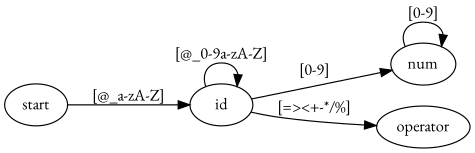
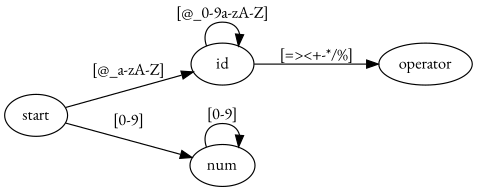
edge "id" -> "num": now "start" -> "num"
